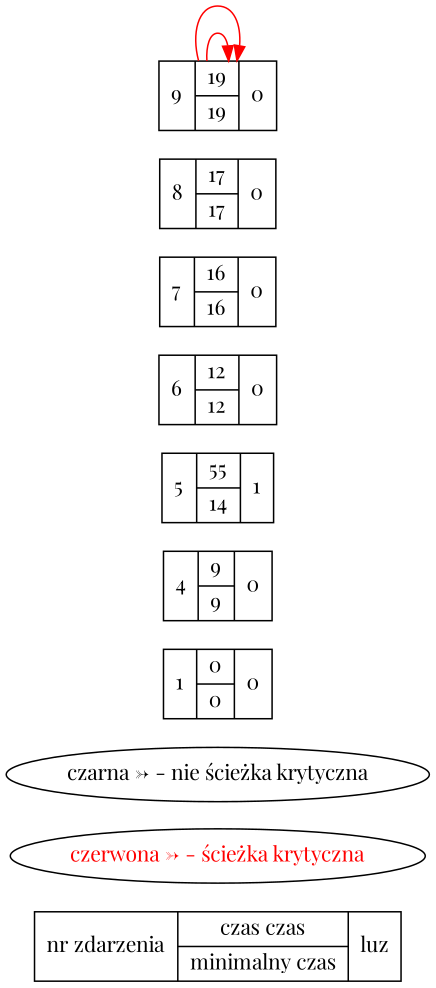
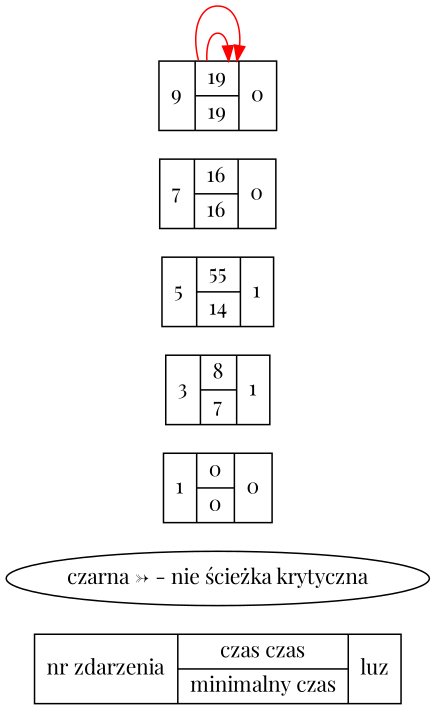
node "8": removed
node "3": added
node "6": removed
node "4": removed
node "czerwona -> - ścieżka krytyczna": removed
